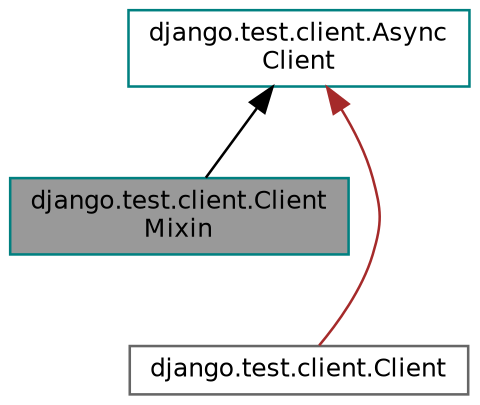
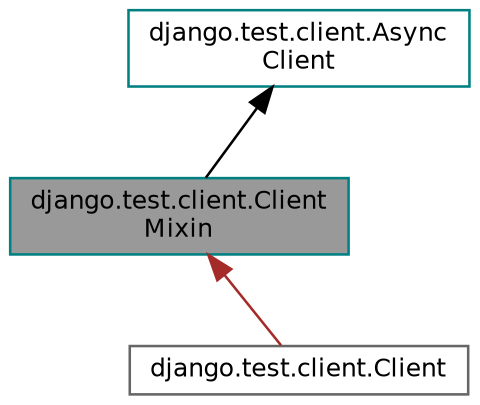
edge "django.test.client.Client" -> "django.test.client.Async Client": now "django.test.client.Client" -> "django.test.client.Client Mixin"
